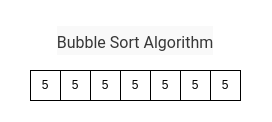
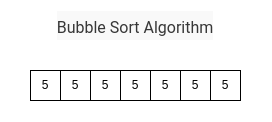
node "Bubble Sort Algorithm": moved (136, 41) -> (136, 26)
